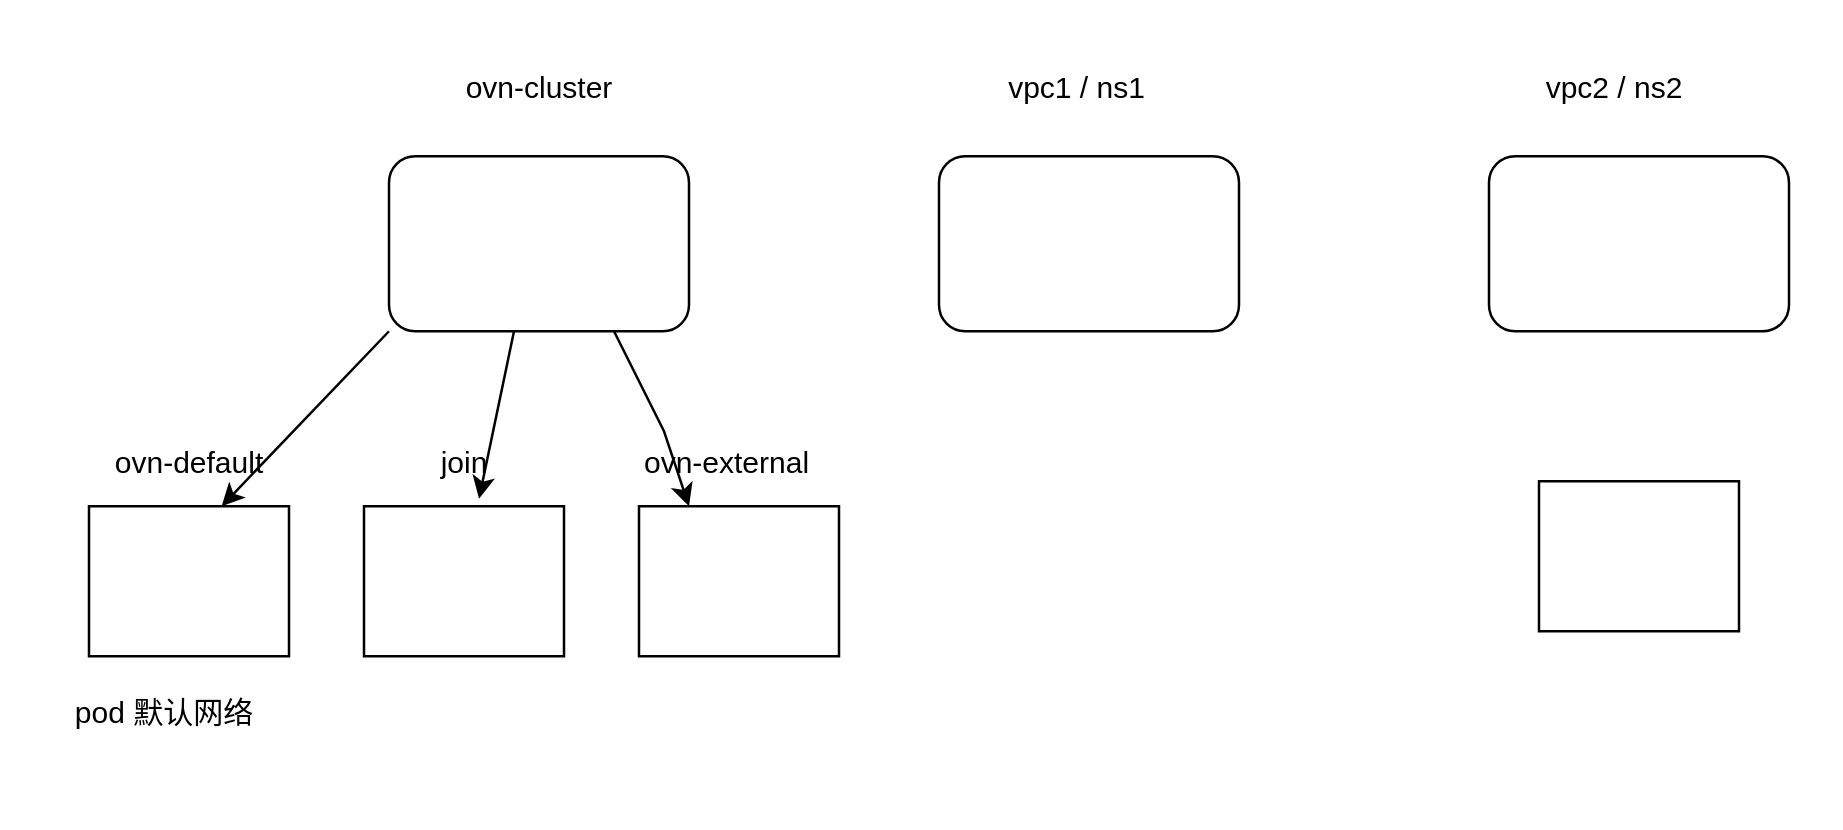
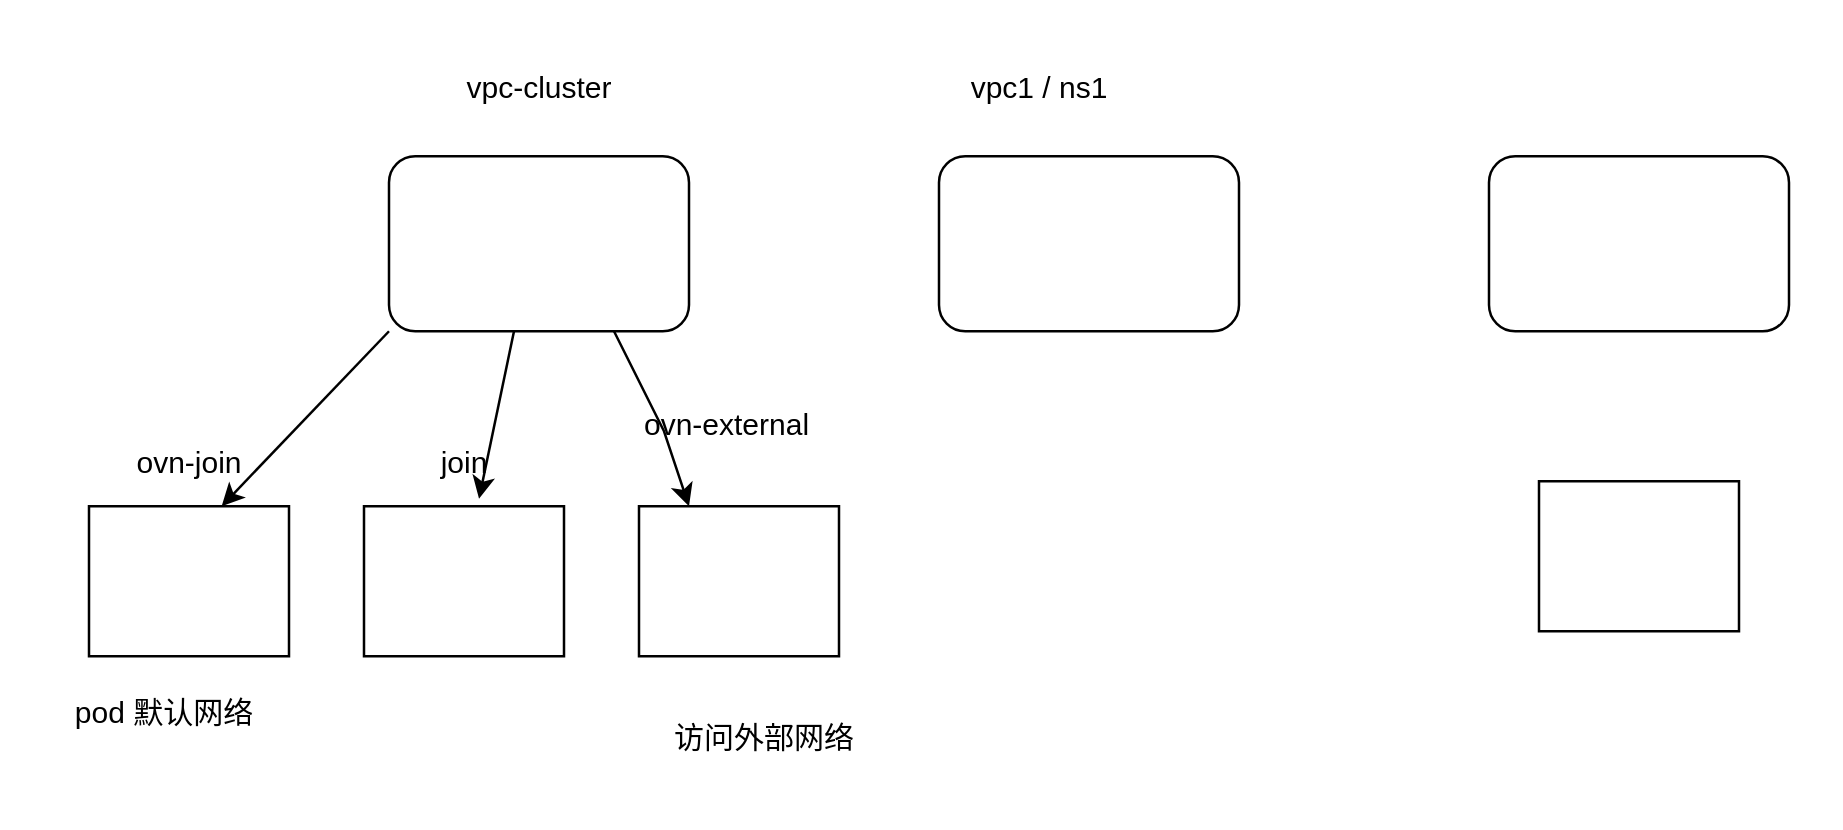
node "ovn-cluster": label "ovn-cluster" -> "vpc-cluster"
node "vpc1 / ns1": moved (1076, 89) -> (1039, 89)
node "vpc2 / ns2": removed
node "ovn-default": label "ovn-default" -> "ovn-join"
node "ovn-external": moved (726, 464) -> (726, 426)
node "访问外部网络": added
